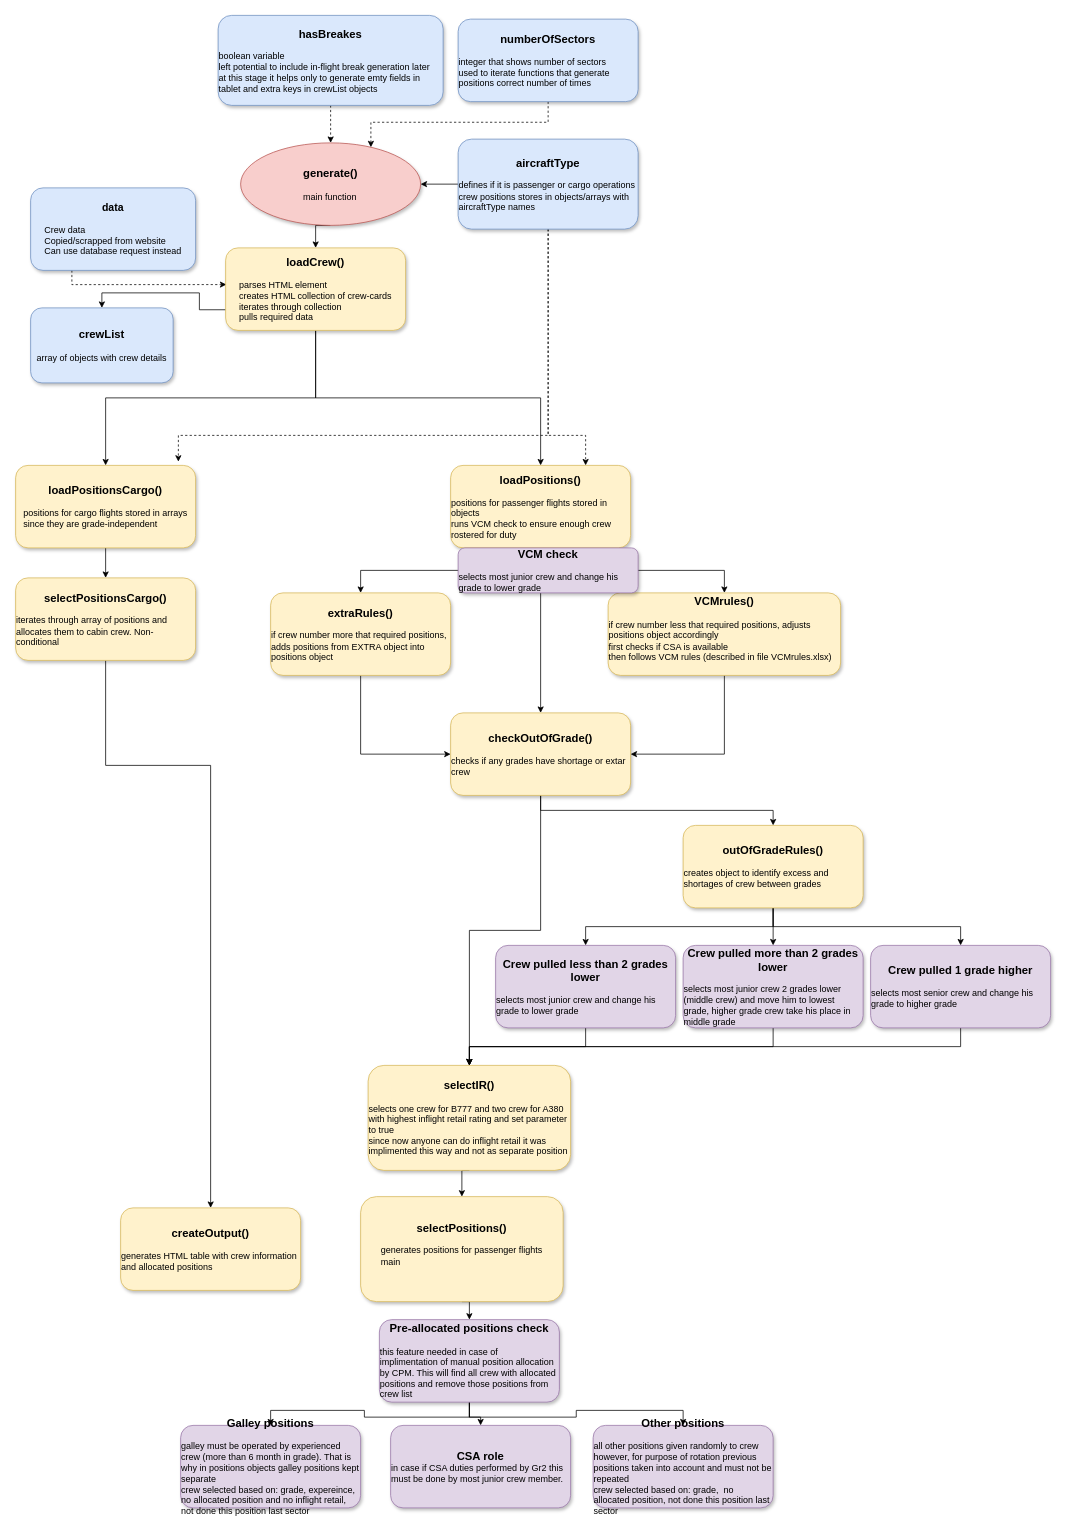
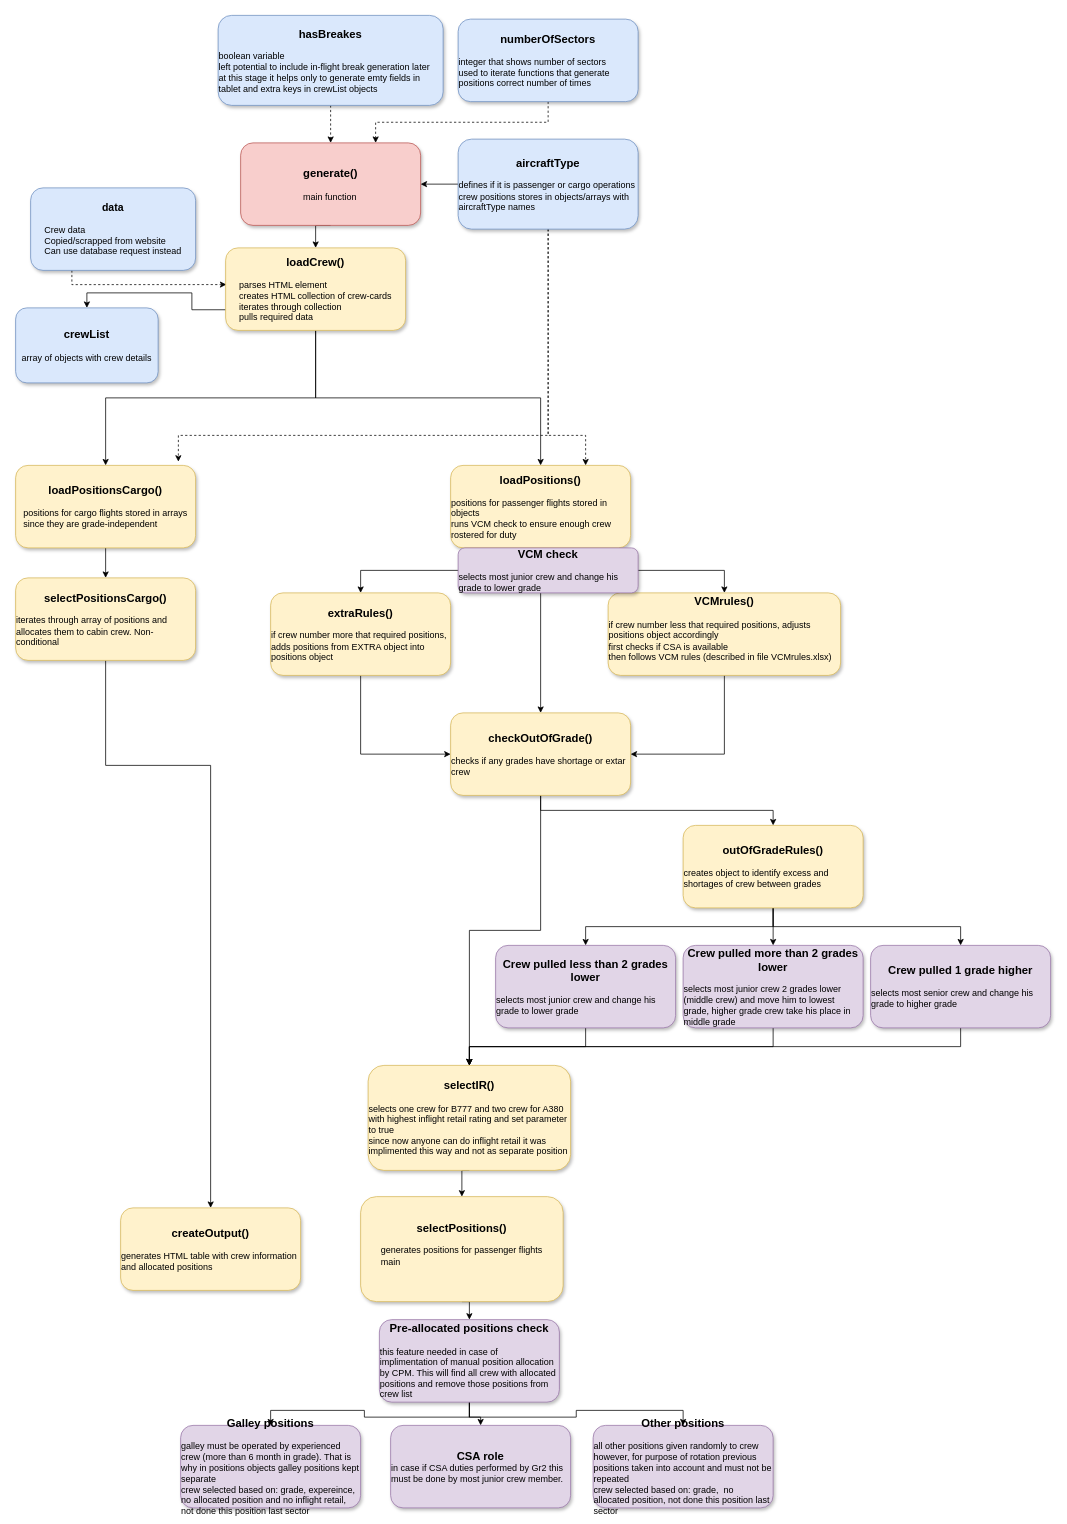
node "generate() main function": shape ellipse -> rounded rectangle
node "crewList array of objects with crew details": moved (102, 345) -> (87, 345)
